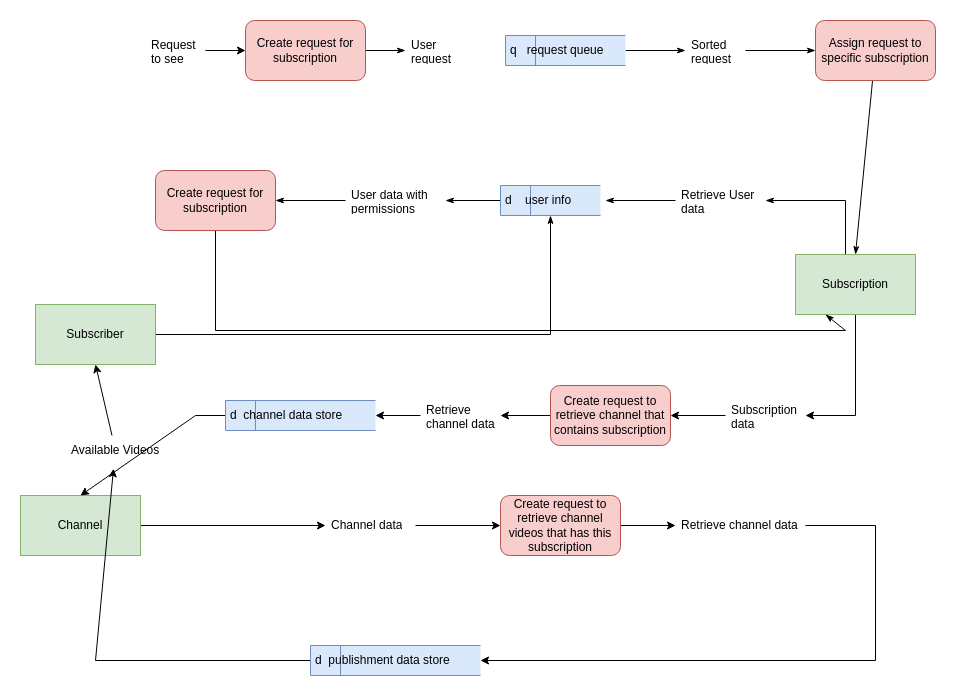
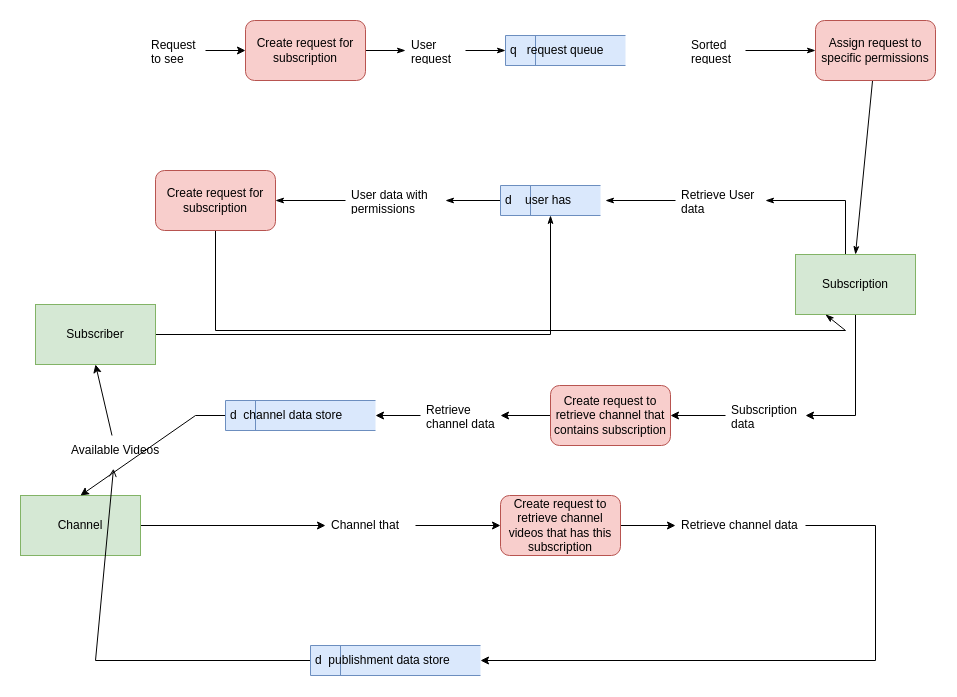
edge "User request" -> "q request queue": added
edge "q request queue" -> "Sorted request": removed
node "Assign request to specific subscription": label "Assign request to specific subscription" -> "Assign request to specific permissions"
node "d user info": label "d user info" -> "d user has"
edge "d publishment data store" -> "Available Videos": arrowhead classic -> open
node "Channel data": label "Channel data" -> "Channel that"
